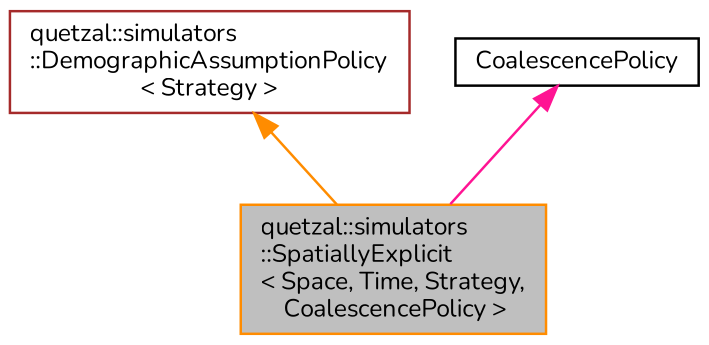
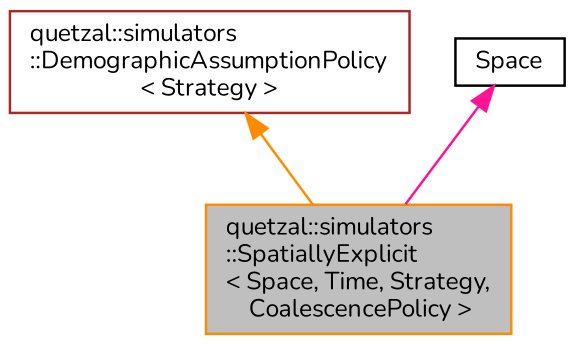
node "CoalescencePolicy": label "CoalescencePolicy" -> "Space"
